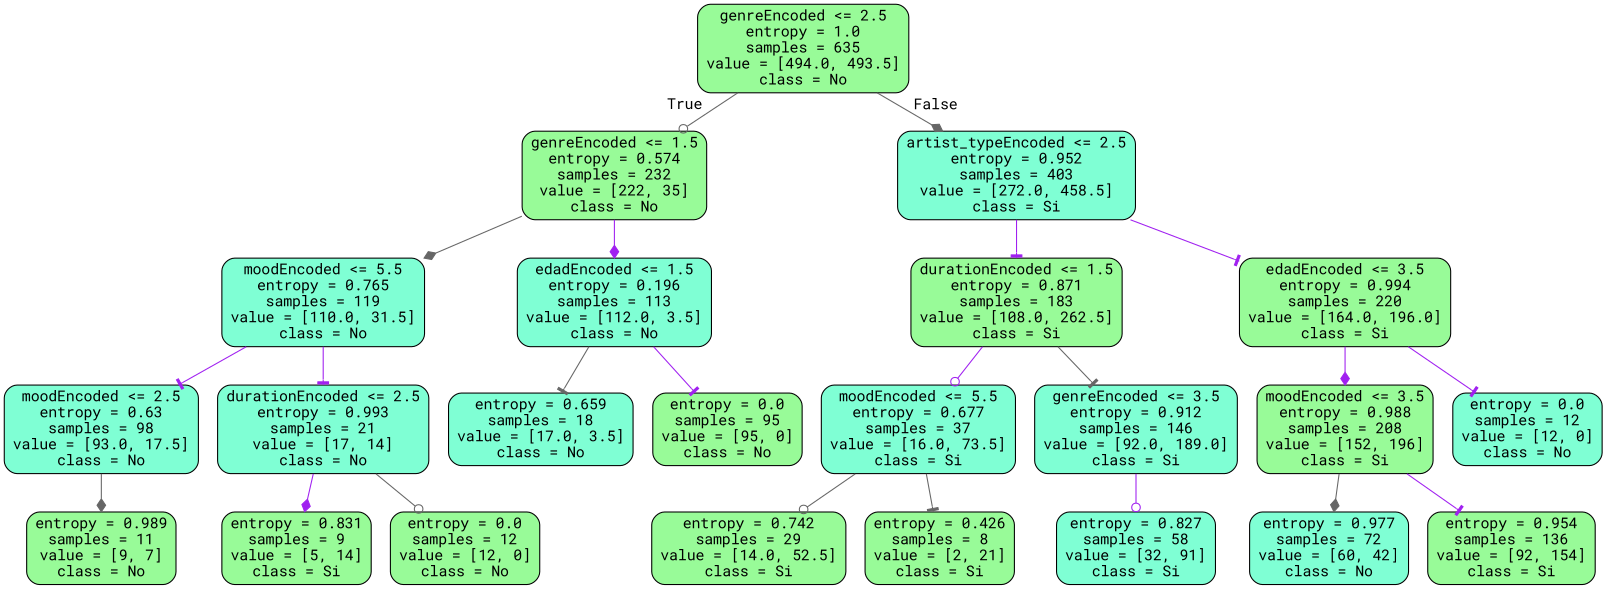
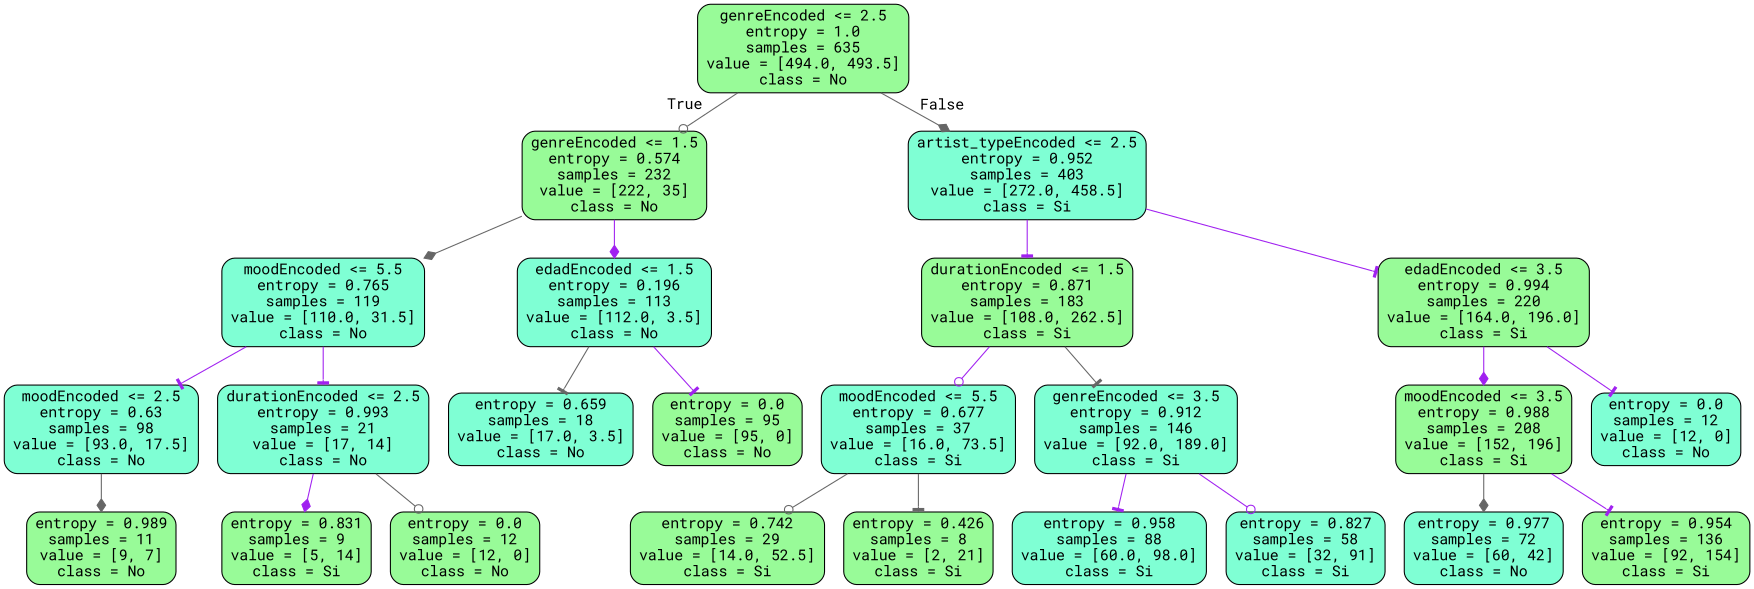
node "entropy = 0.958 samples = 88 value = [60.0, 98.0] class = Si": added
